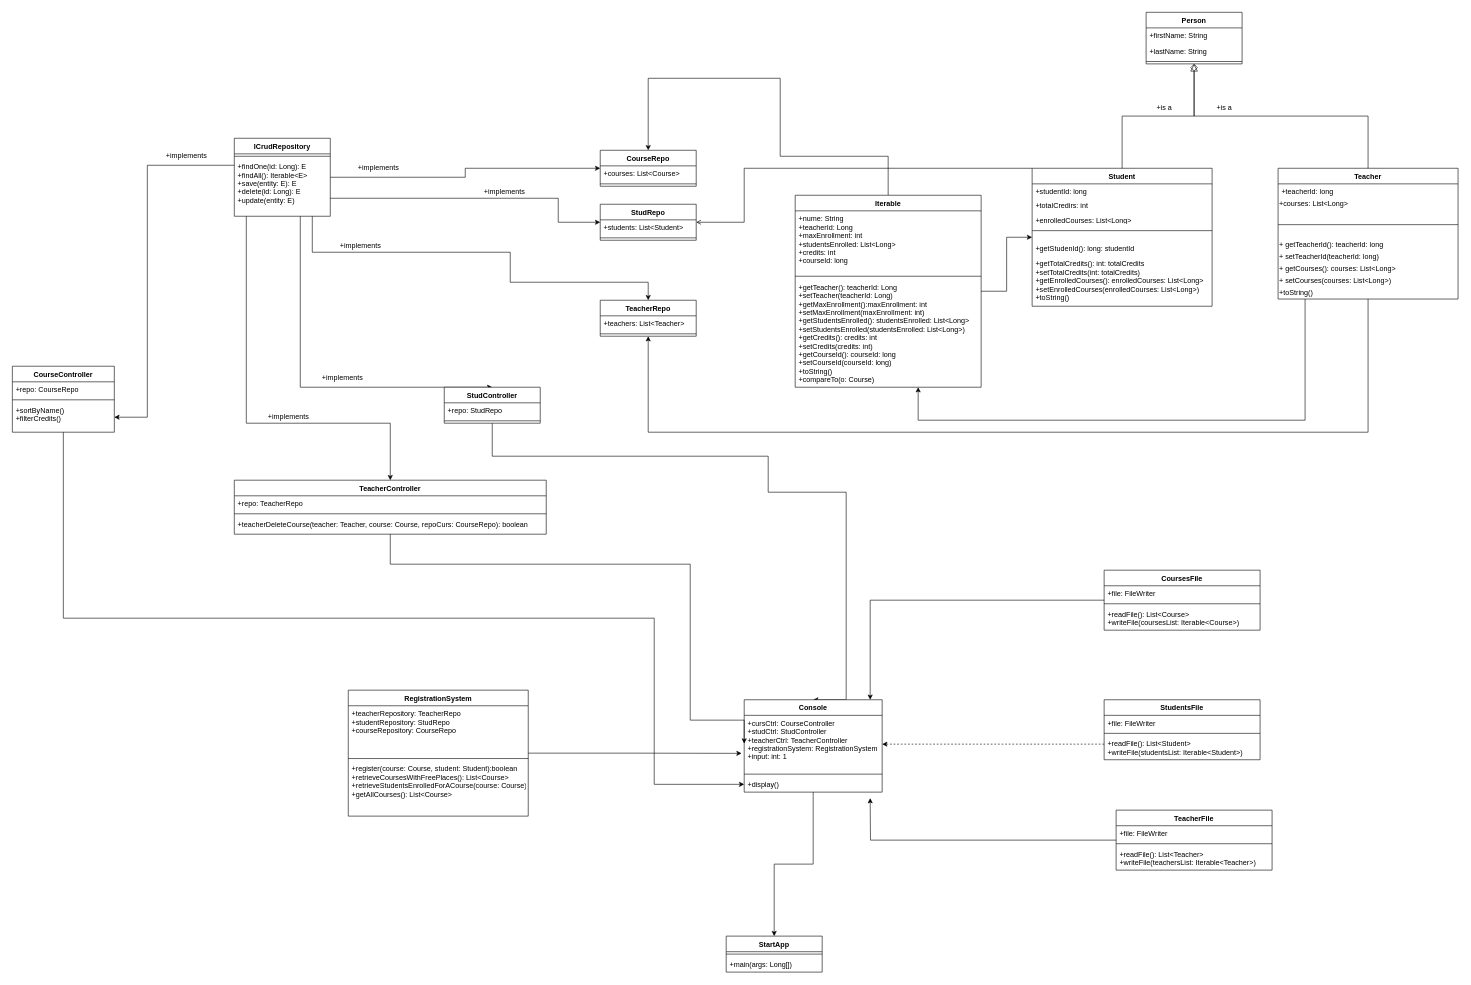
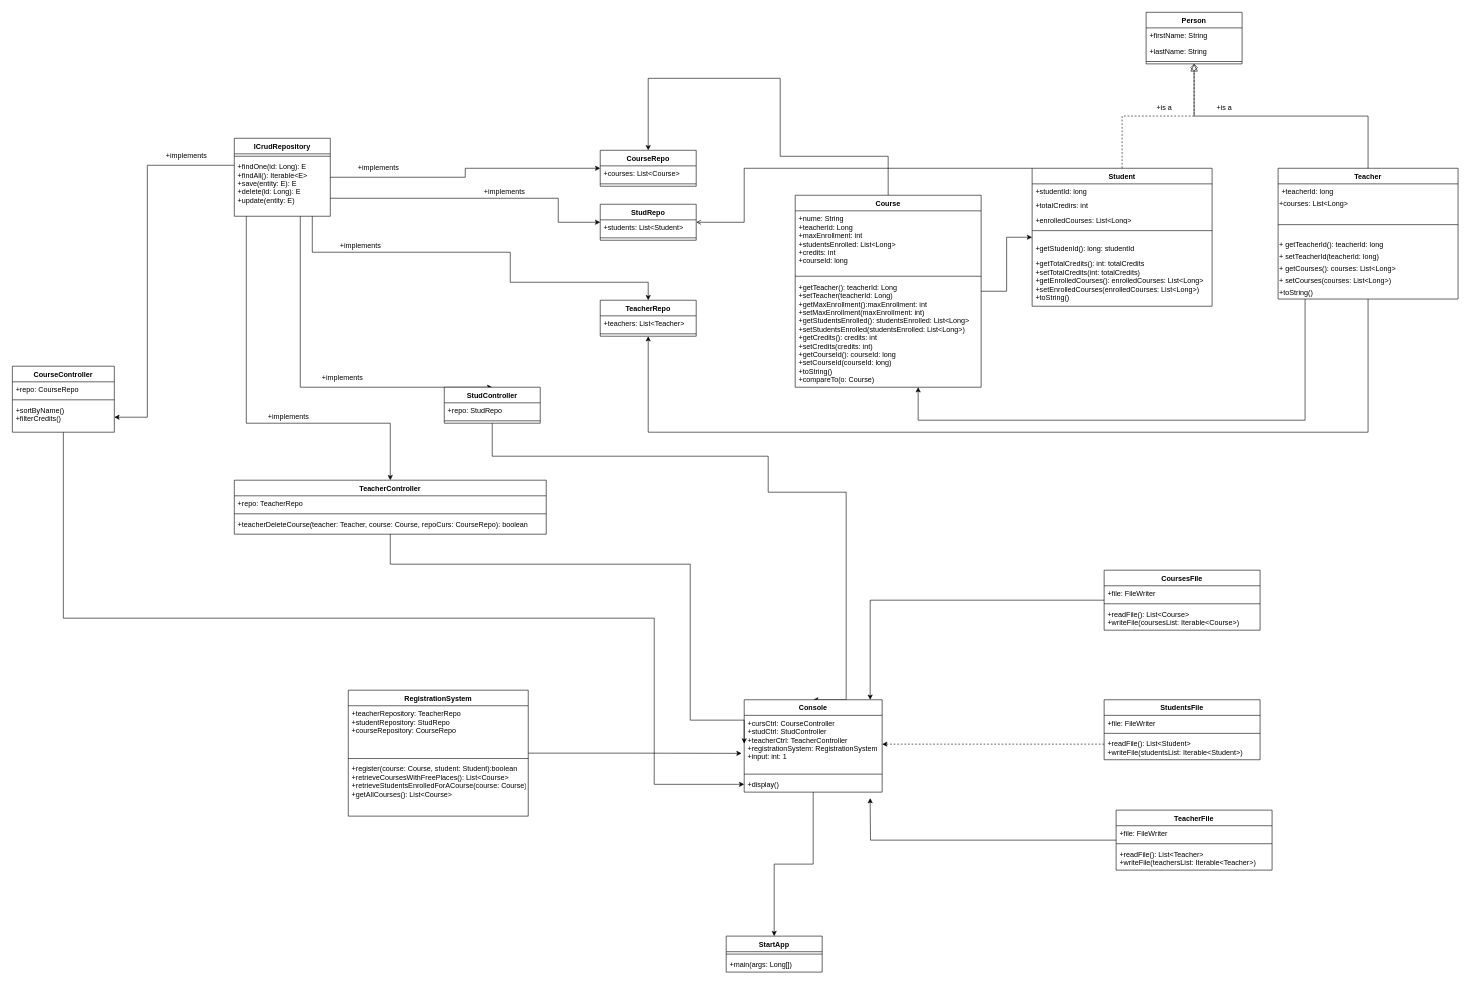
edge "Student" -> "Person": style solid -> dashed
node "Iterable": label "Iterable" -> "Course"
